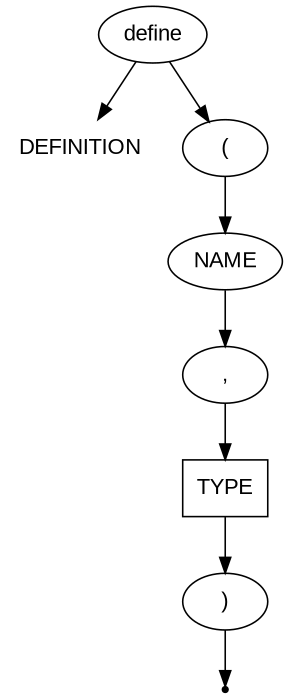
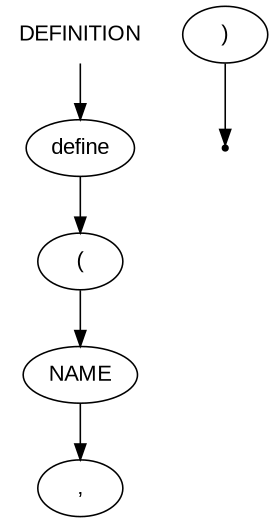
edge "define" -> "DEFINITION": reversed
node "TYPE": removed
